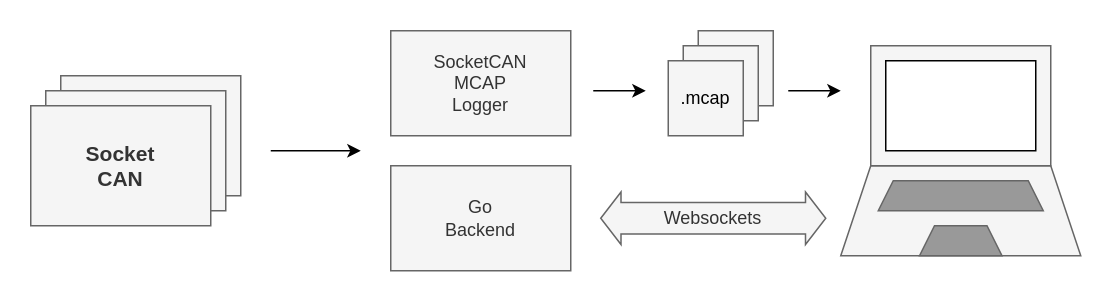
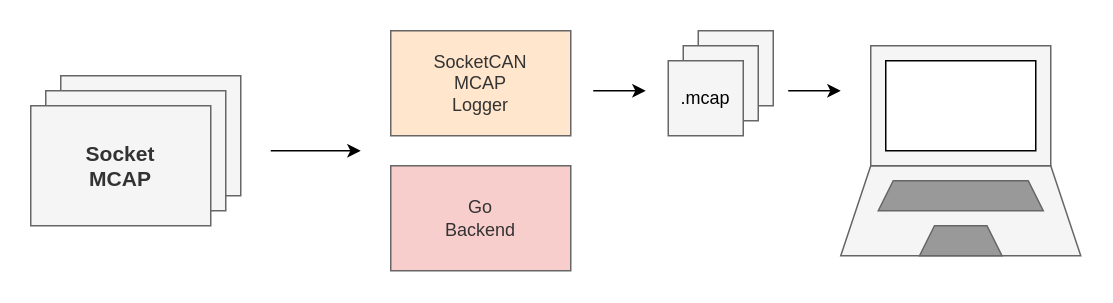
node "SocketCAN MCAP Logger": fillcolor #f5f5f5 -> #ffe6cc
node "Socket CAN": label "Socket CAN" -> "Socket MCAP"
node "Go Backend": fillcolor #f5f5f5 -> #f8cecc
node "Websockets": removed
